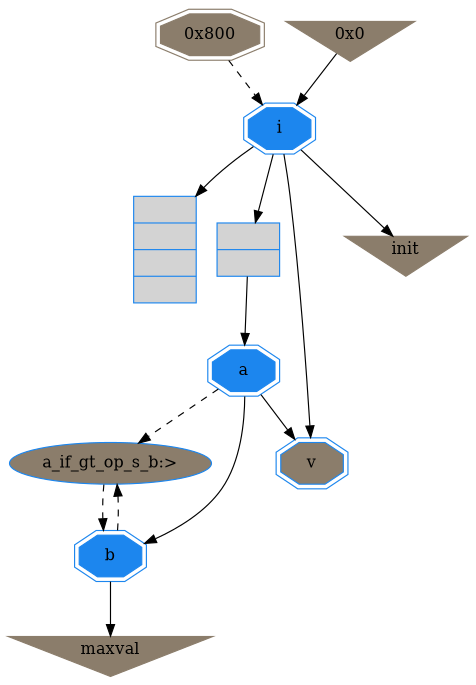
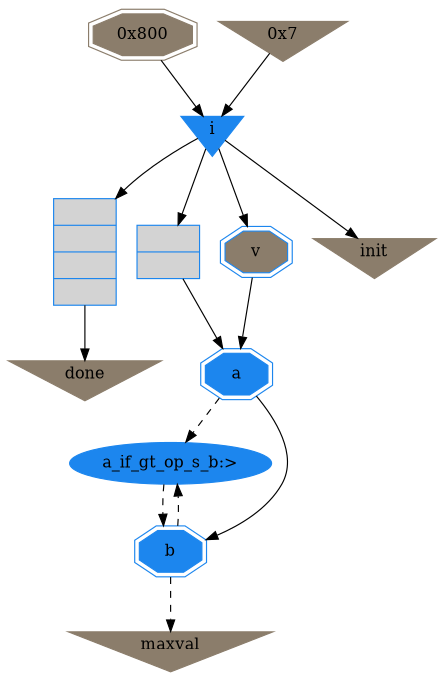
node "0x0": label "0x0" -> "0x7"
edge "0x800" -> "i": style dashed -> solid
node "i": shape doubleoctagon -> invtriangle
node "done": added
edge "a" -> "v": reversed
node "a_if_gt_op_s_b:>": fillcolor bisque4 -> dodgerblue2
edge "b" -> "maxval": style solid -> dashed
